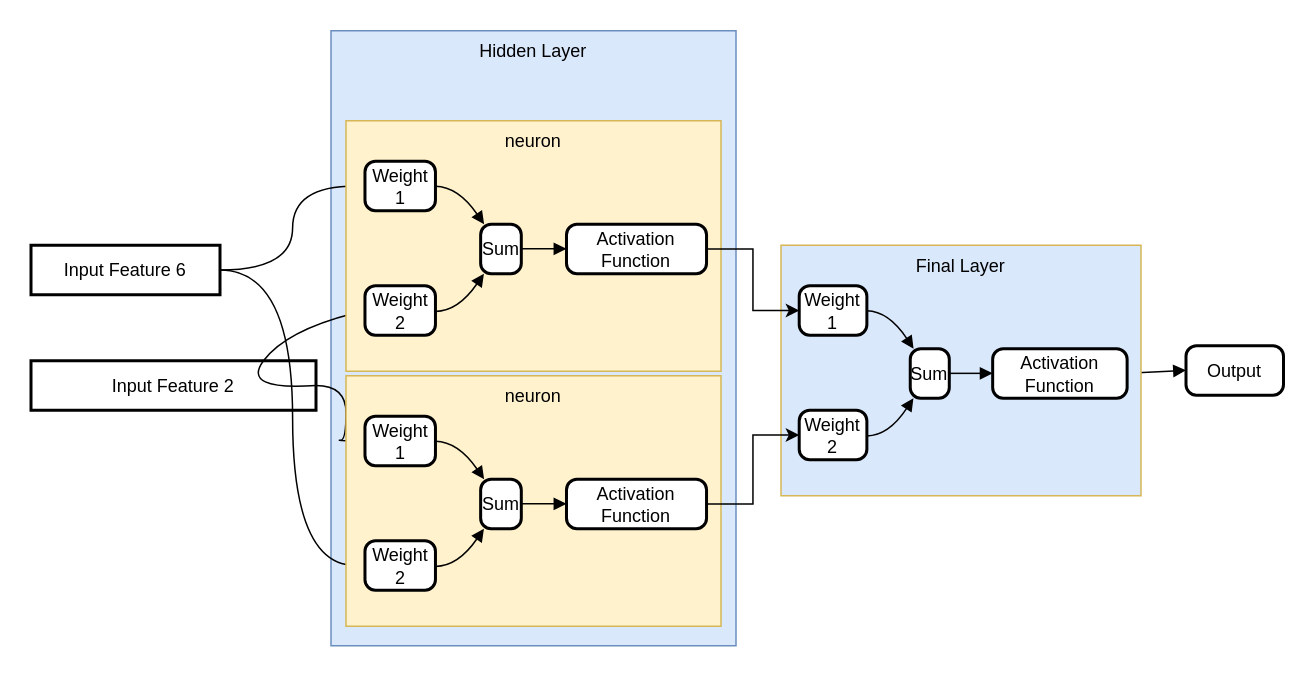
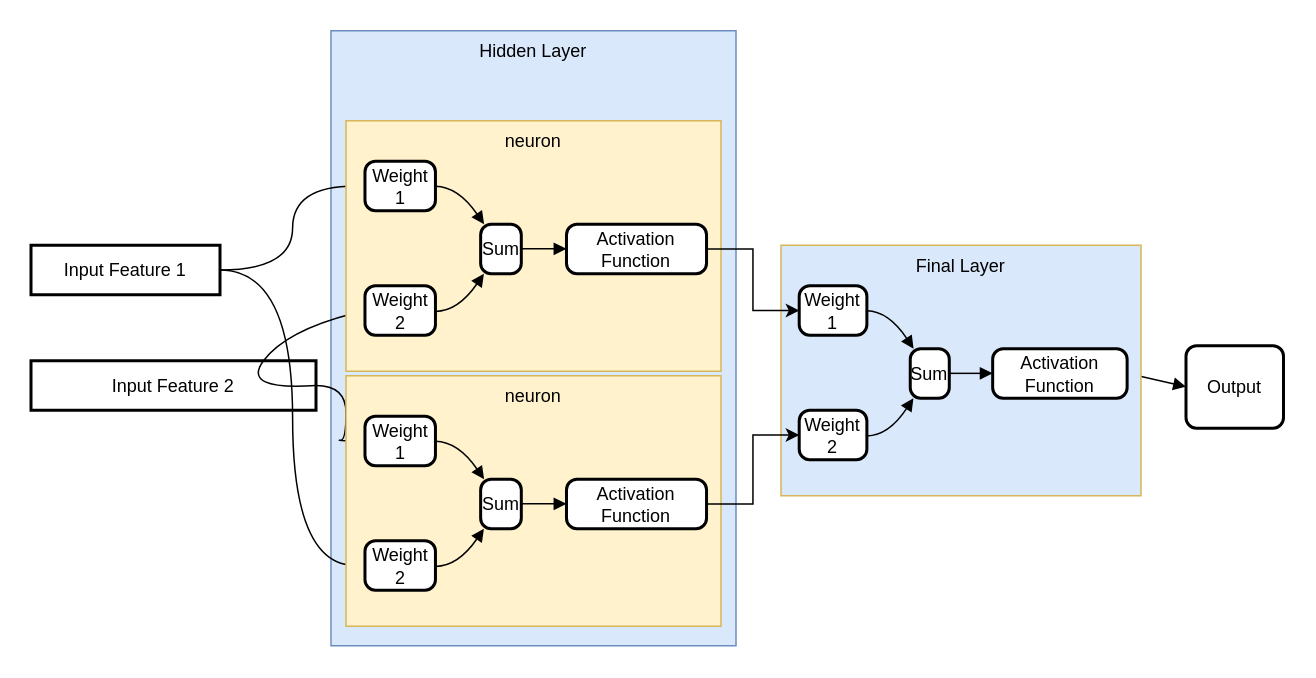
node "Input Feature 6": label "Input Feature 6" -> "Input Feature 1"
node "Output": size 98x50 -> 98x83
